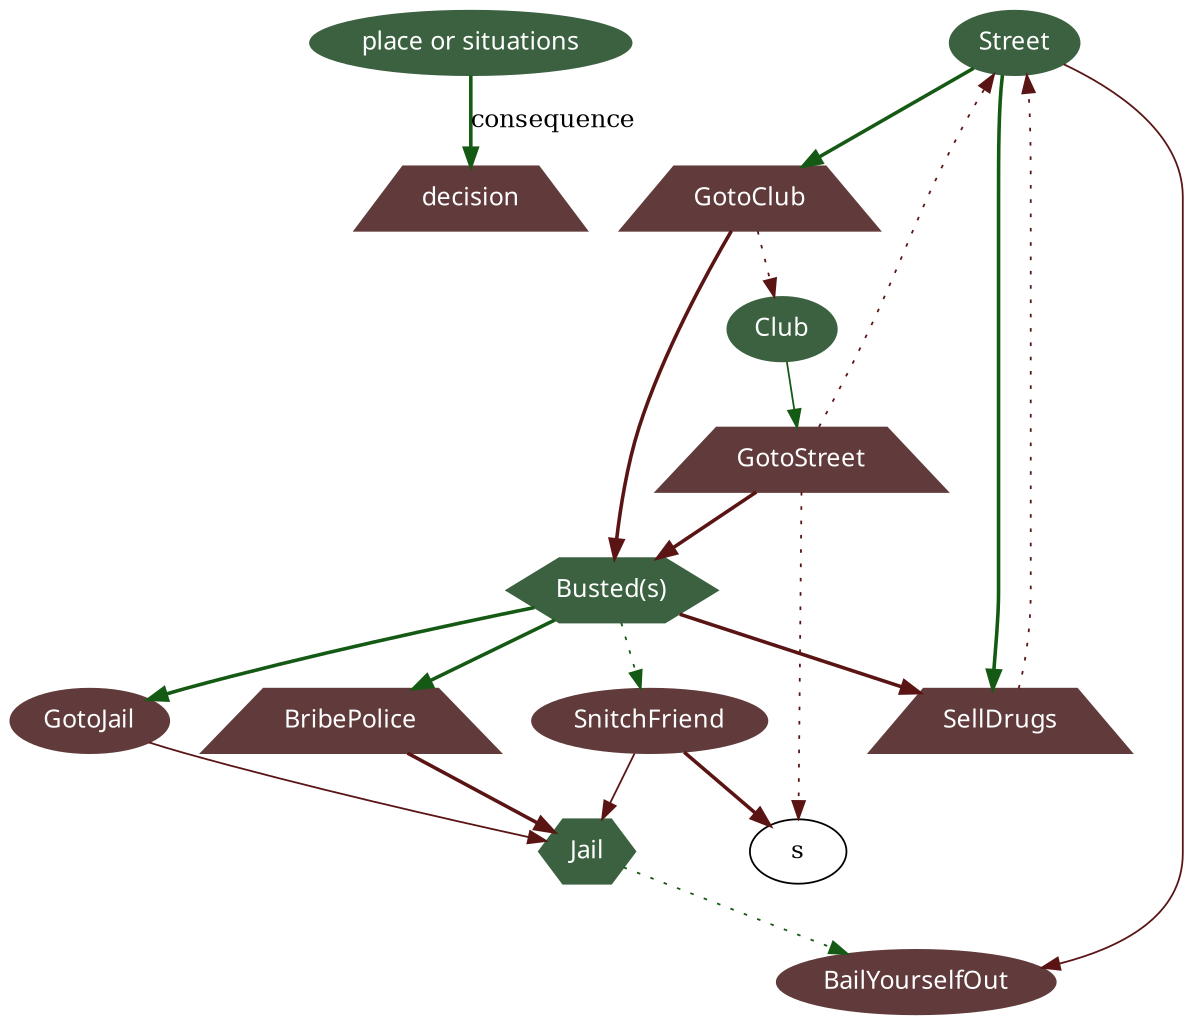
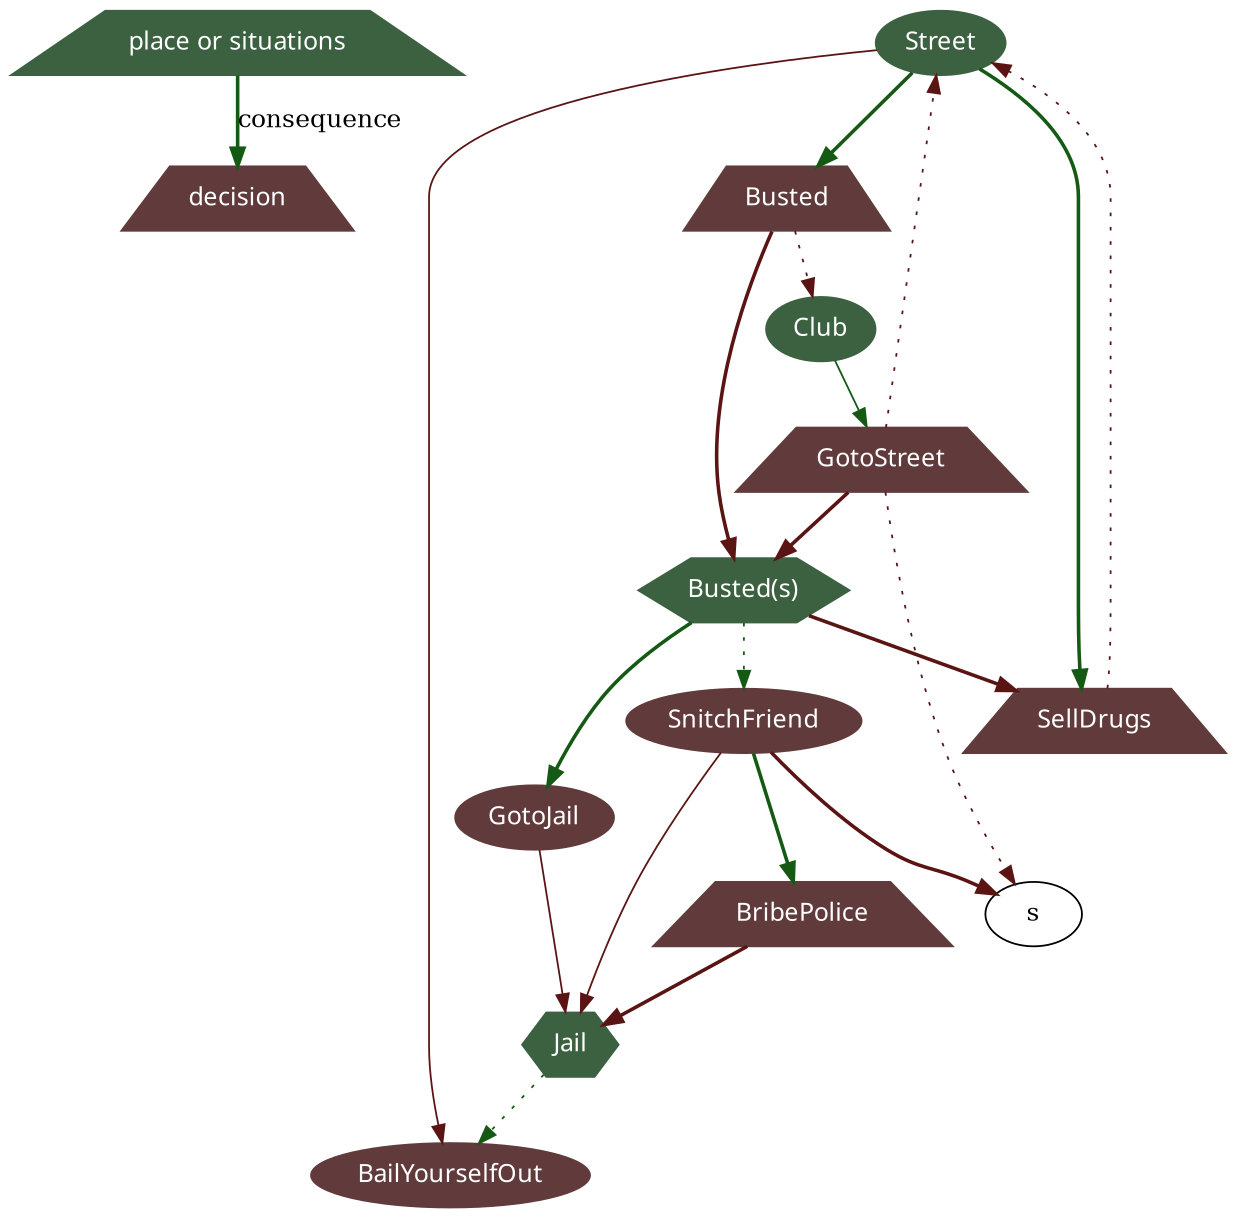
node "place or situations": shape ellipse -> trapezium
node "GotoClub": label "GotoClub" -> "Busted"
edge "Busted(s)" -> "BribePolice": now "SnitchFriend" -> "BribePolice"
